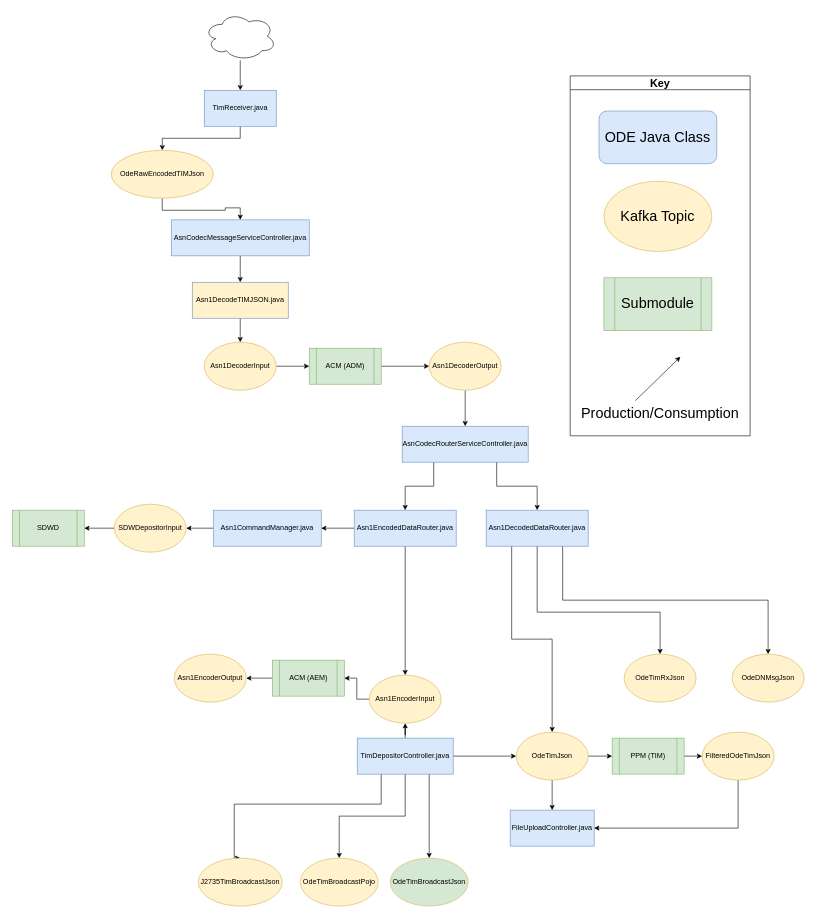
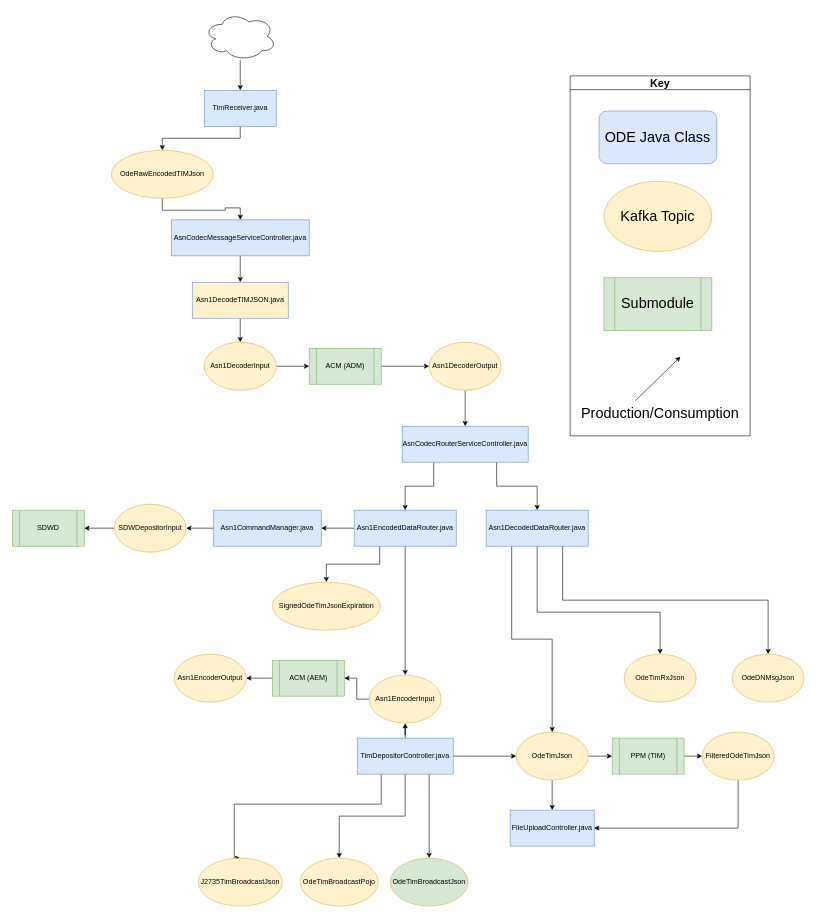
edge "Asn1EncodedDataRouter.java" -> "SignedOdeTimJsonExpiration": added
node "SignedOdeTimJsonExpiration": added
